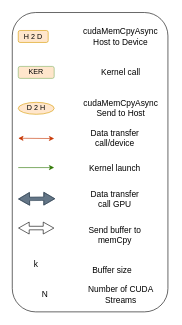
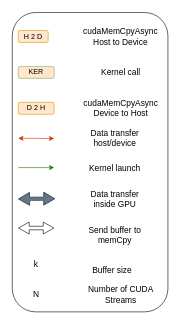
node "D 2 H": shape ellipse -> rounded rectangle
node "cudaMemCpyAsync Send to Host": label "cudaMemCpyAsync Send to Host" -> "cudaMemCpyAsync Device to Host"
node "Data transfer call/device": label "Data transfer call/device" -> "Data transfer host/device"
node "Data transfer call GPU": label "Data transfer call GPU" -> "Data transfer inside GPU"
node "N": moved (45, 294) -> (36, 294)
